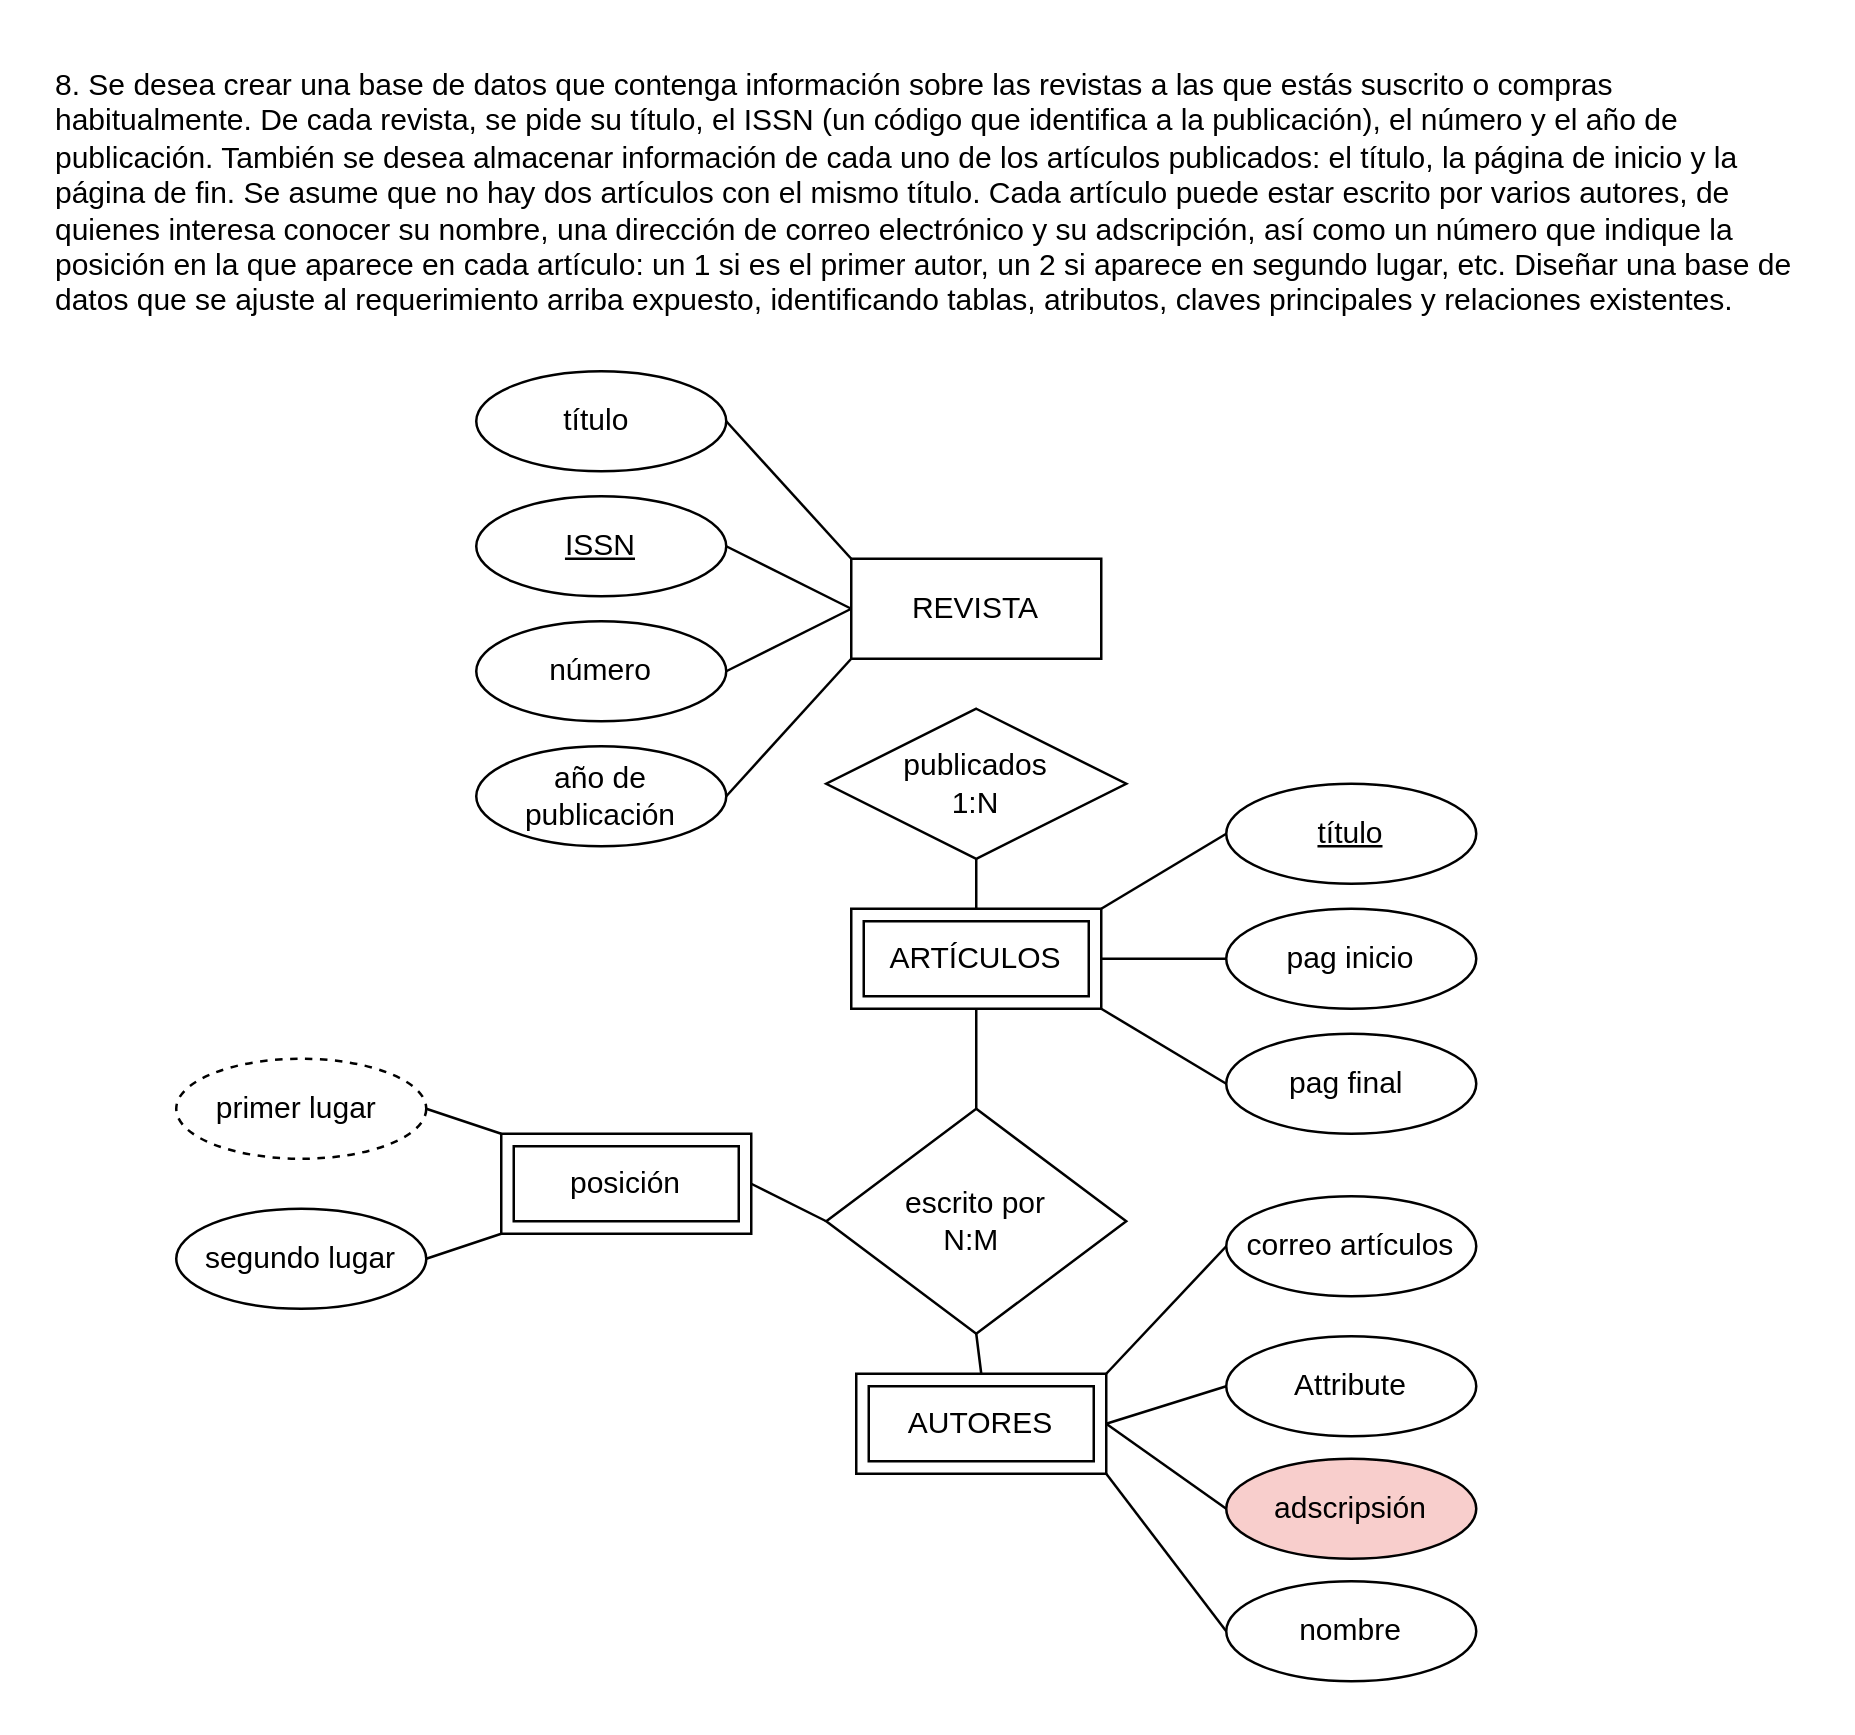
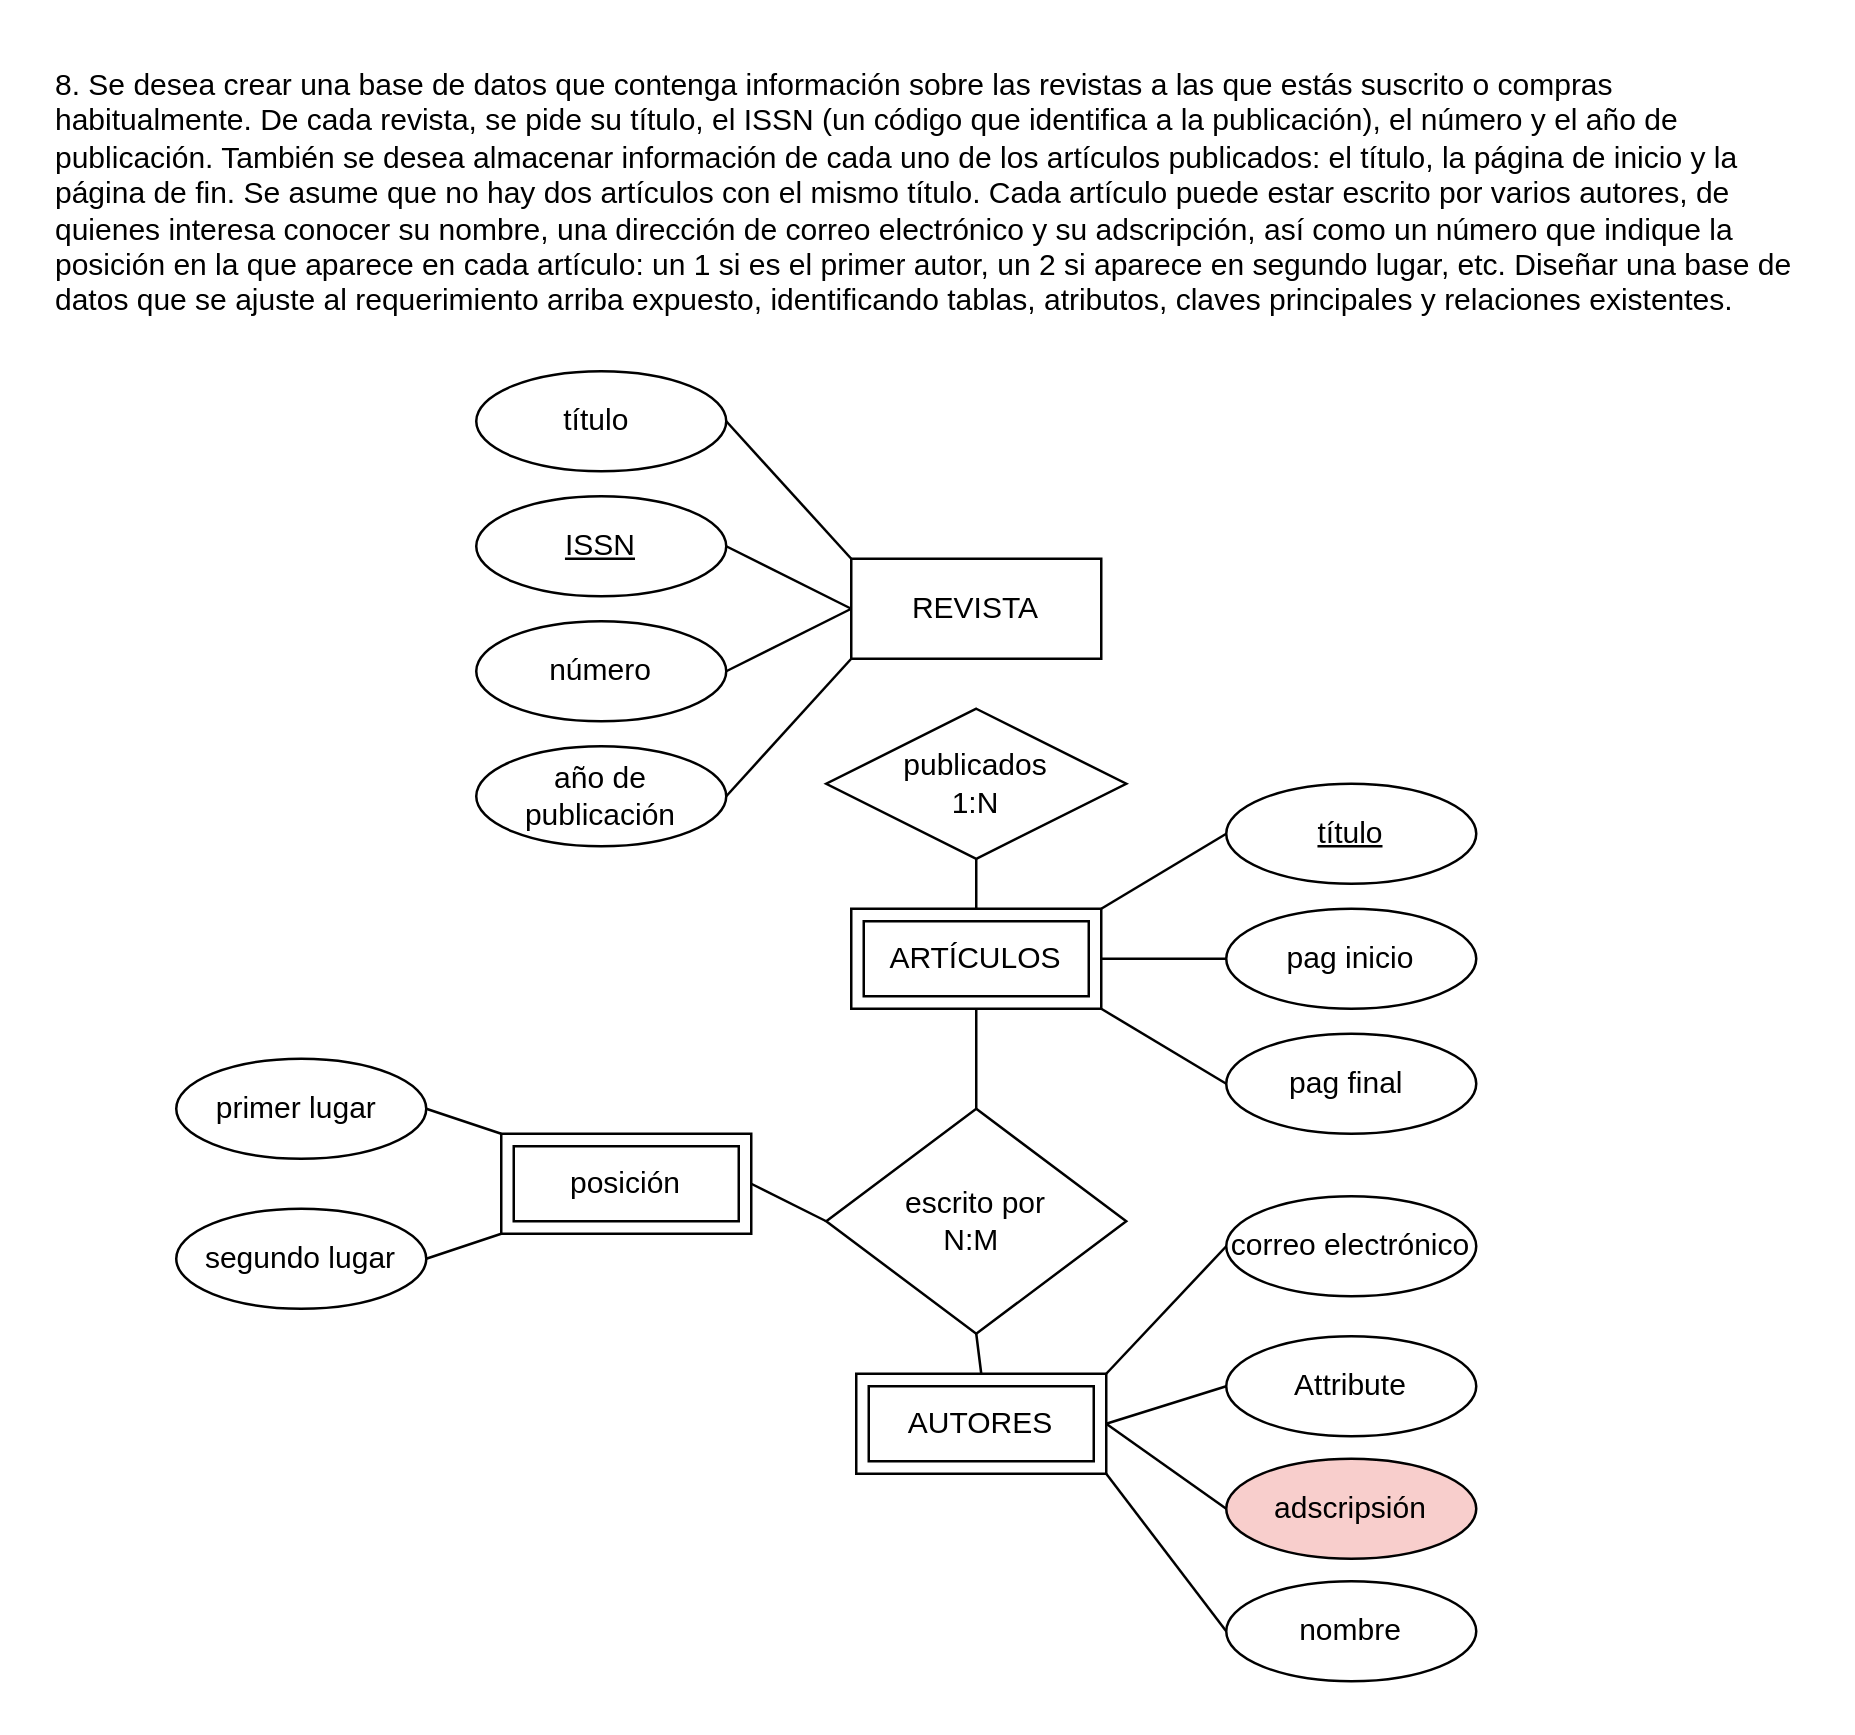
node "primer lugar": style dashed -> solid
node "correo artículos": label "correo artículos" -> "correo electrónico"
